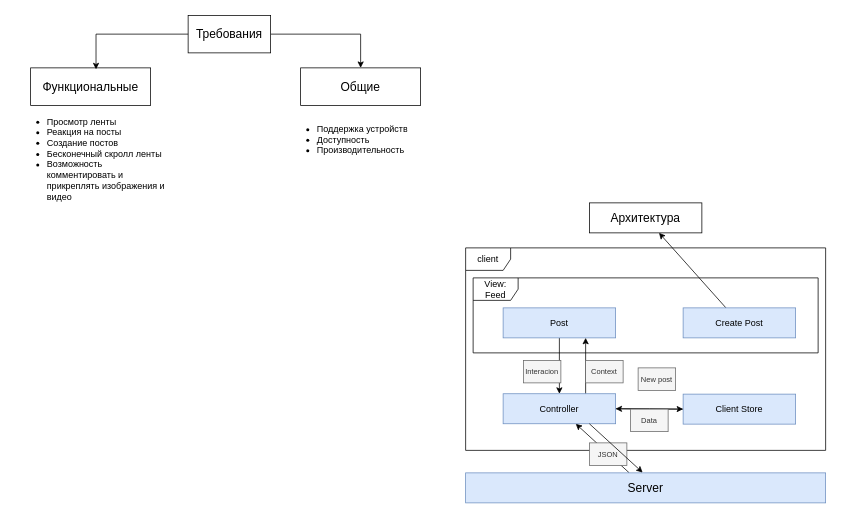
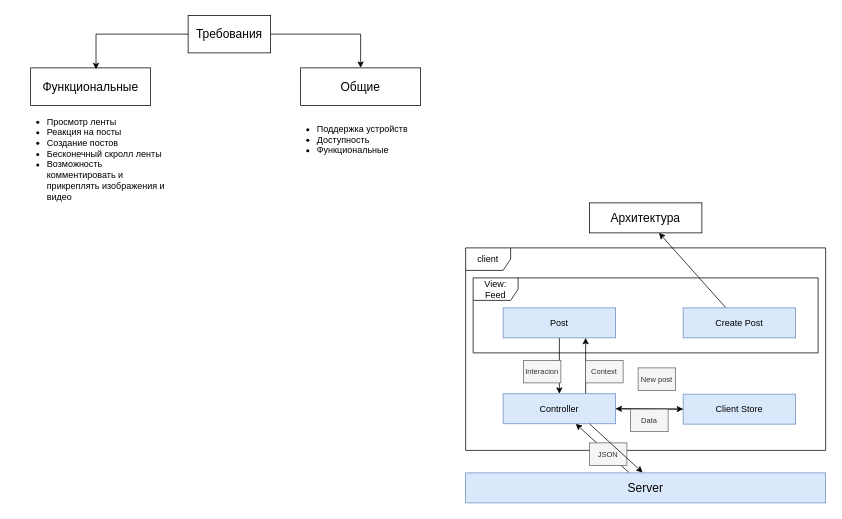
node "Поддержка устройств Доступность Производительность": label "Поддержка устройств Доступность Производительность" -> "Поддержка устройств Доступность Функциональные"
